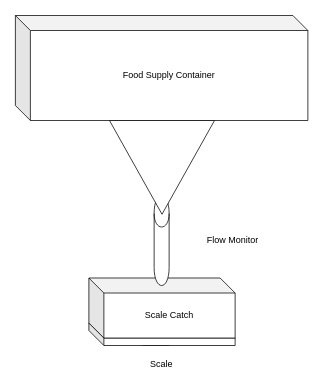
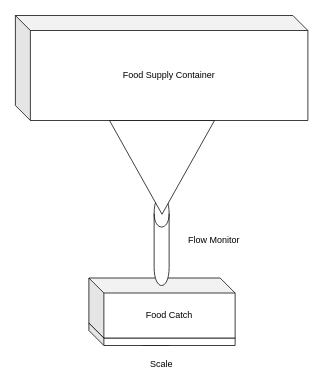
node "Flow Monitor": moved (233, 240) -> (214, 240)
node "Scale Catch": label "Scale Catch" -> "Food Catch"
